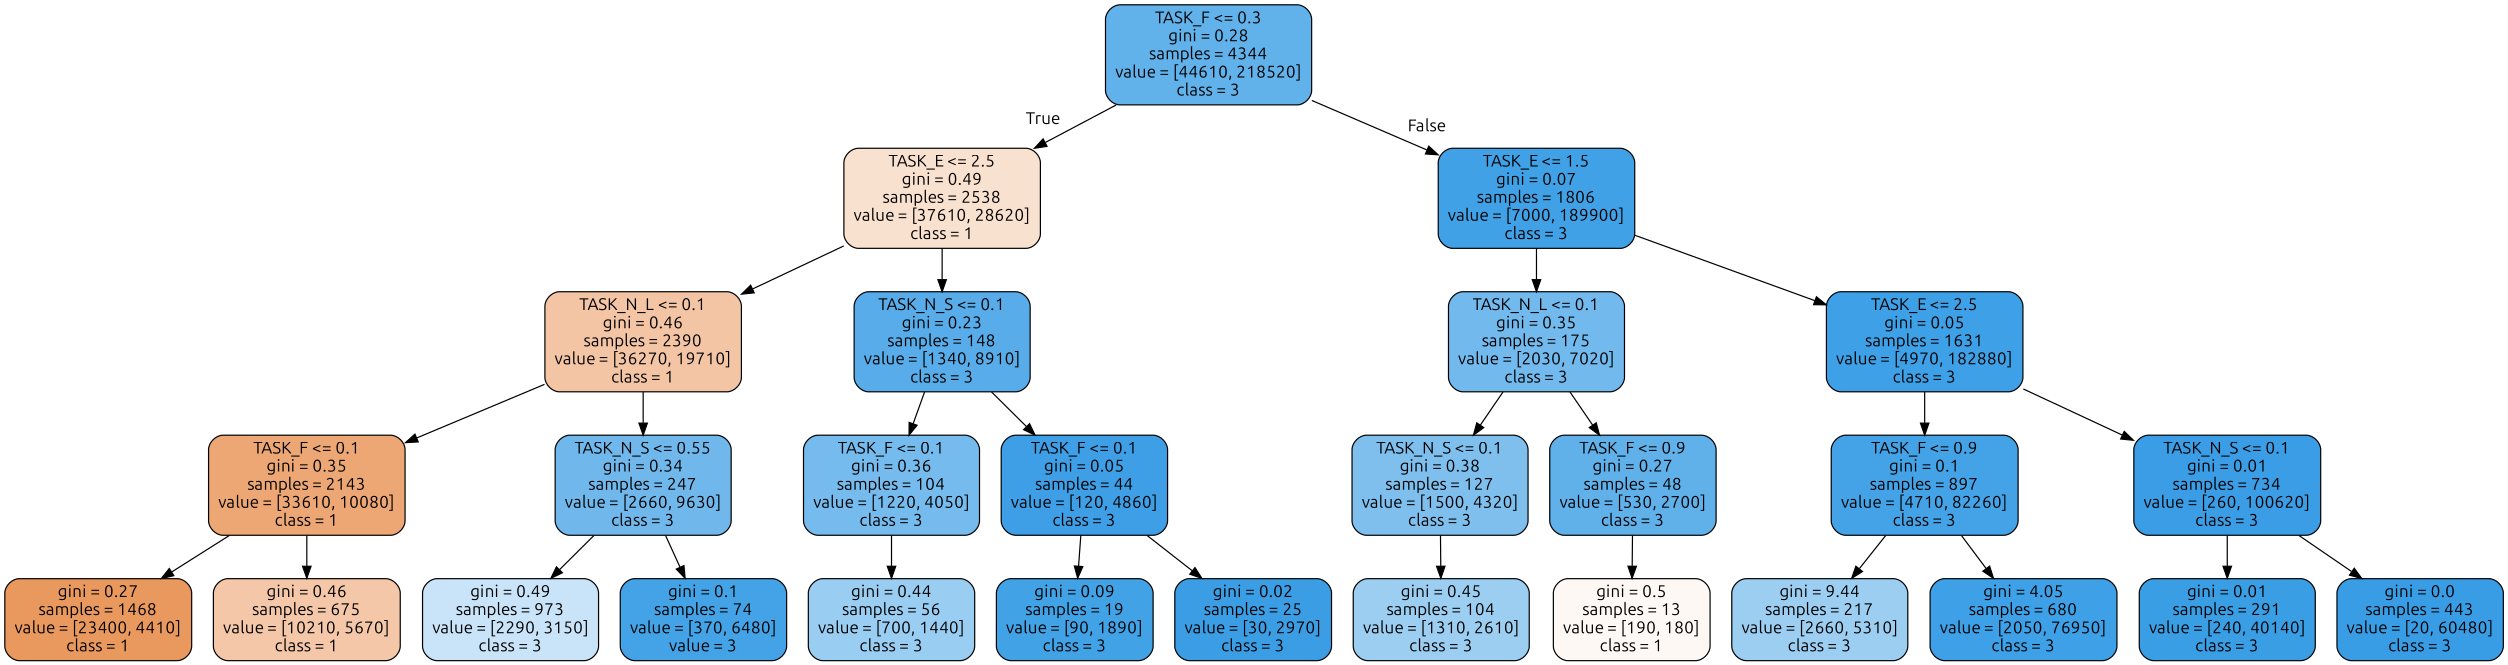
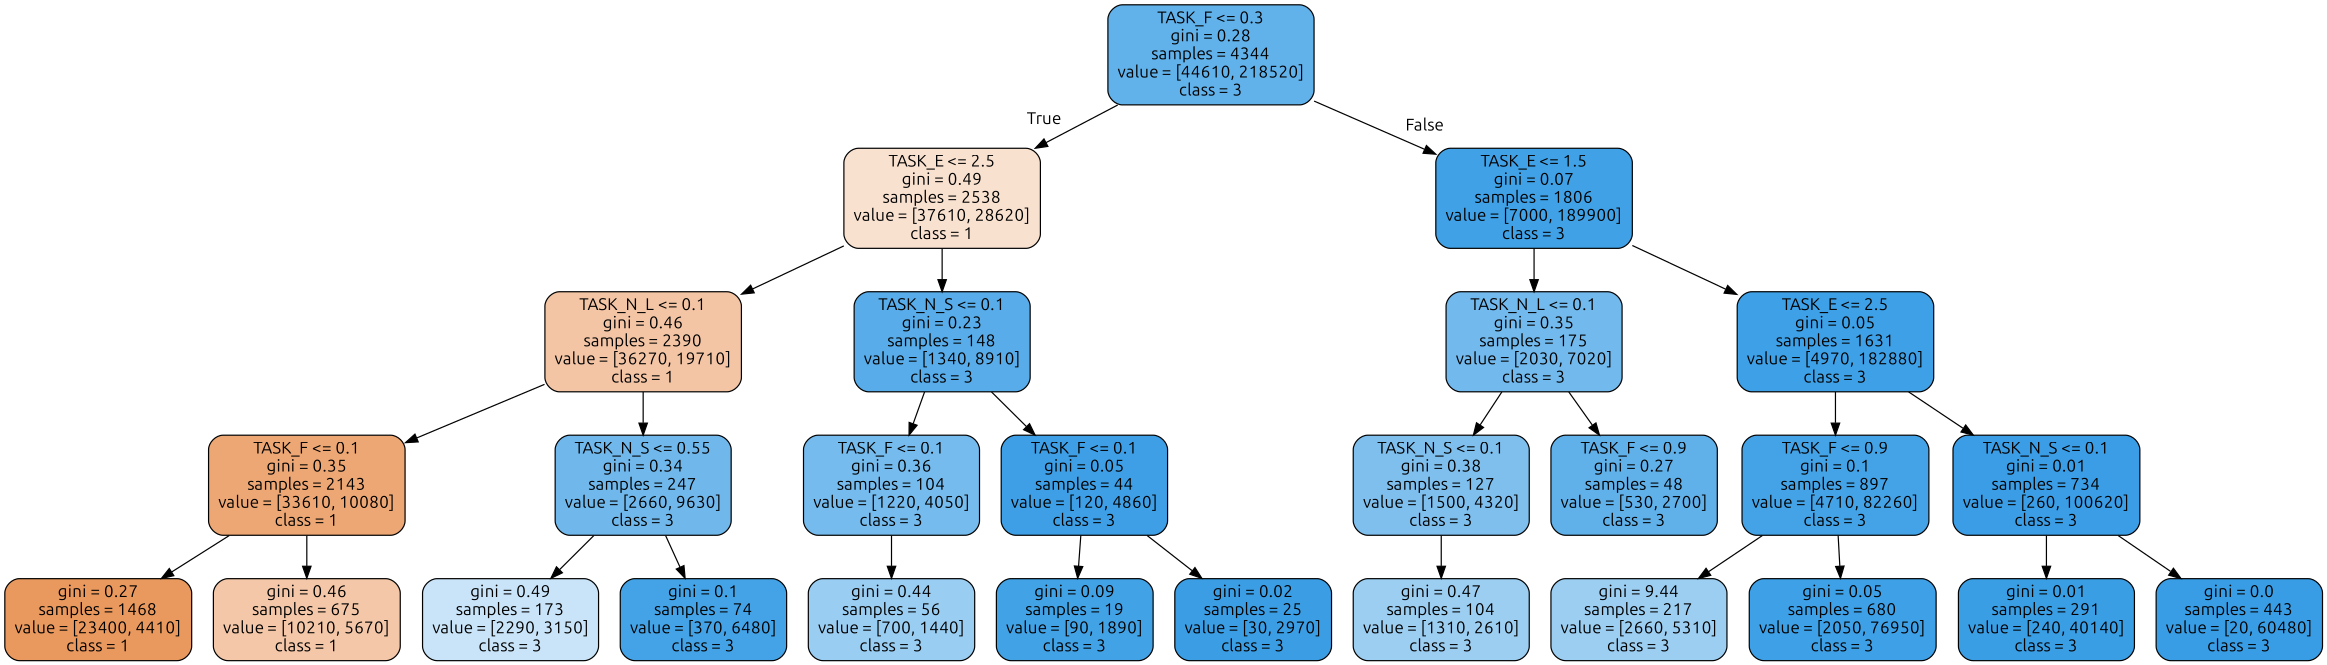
node "gini = 0.49 samples = 973 value = [2290, 3150] class = 3": label "gini = 0.49 samples = 973 value = [2290, 3150] class = 3" -> "gini = 0.49 samples = 173 value = [2290, 3150] class = 3"
node "gini = 0.1 samples = 74 value = [370, 6480] value = 3": label "gini = 0.1 samples = 74 value = [370, 6480] value = 3" -> "gini = 0.1 samples = 74 value = [370, 6480] class = 3"
node "gini = 0.45 samples = 104 value = [1310, 2610] class = 3": label "gini = 0.45 samples = 104 value = [1310, 2610] class = 3" -> "gini = 0.47 samples = 104 value = [1310, 2610] class = 3"
node "gini = 0.5 samples = 13 value = [190, 180] class = 1": removed
node "gini = 4.05 samples = 680 value = [2050, 76950] class = 3": label "gini = 4.05 samples = 680 value = [2050, 76950] class = 3" -> "gini = 0.05 samples = 680 value = [2050, 76950] class = 3"
